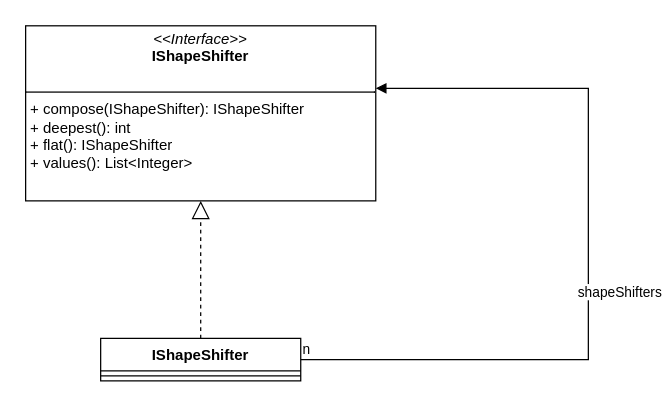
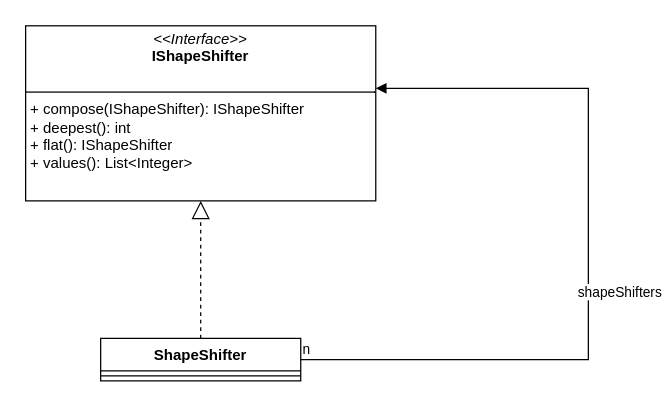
node "IShapeShifter": label "IShapeShifter" -> "ShapeShifter"
